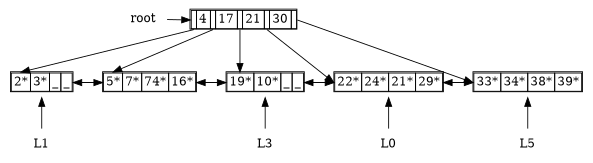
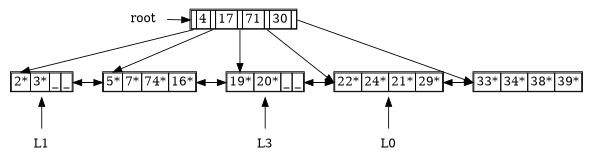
node "4": text "21" -> "71"
node "19*": text "10*" -> "20*"
node "L5": removed
